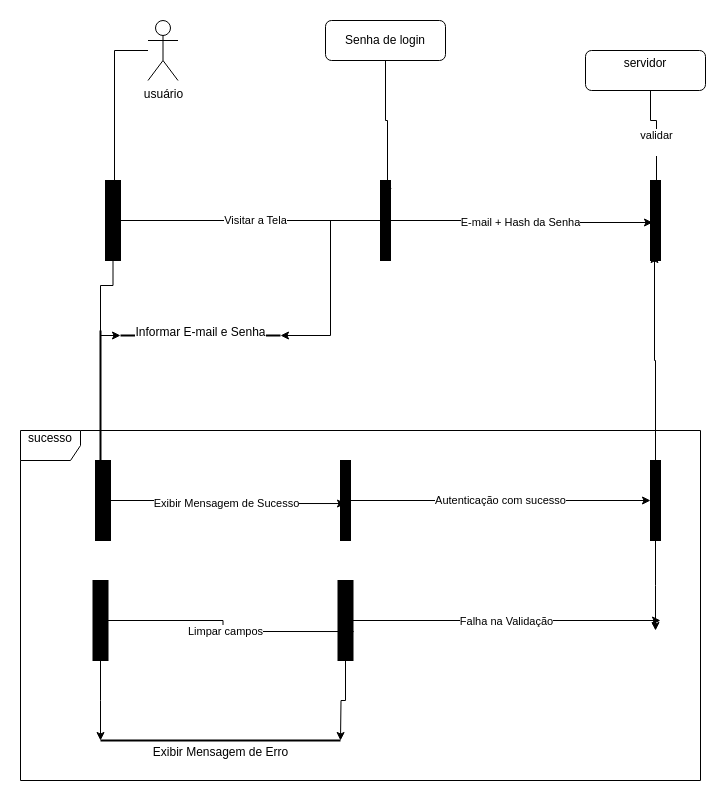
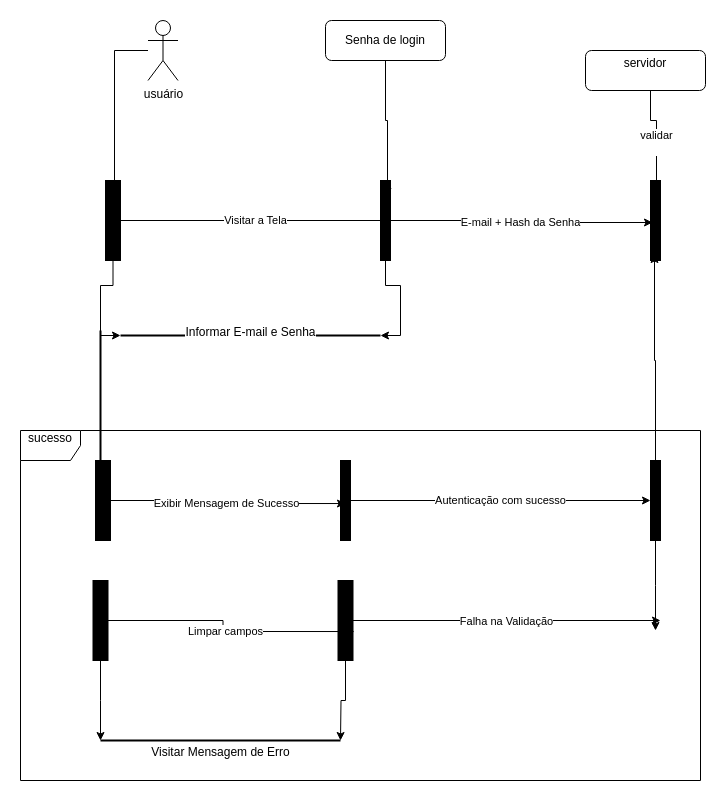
node "Informar E-mail e Senha": size 160x50 -> 260x50
node "Exibir Mensagem de Erro": label "Exibir Mensagem de Erro" -> "Visitar Mensagem de Erro"
